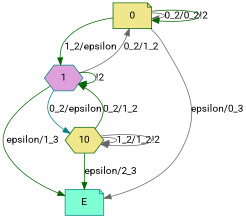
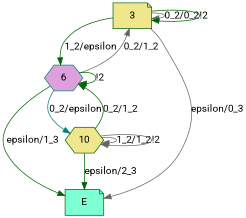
node "0": label "0" -> "3"
node "1": label "1" -> "6"
node "E": color teal -> darkgreen
